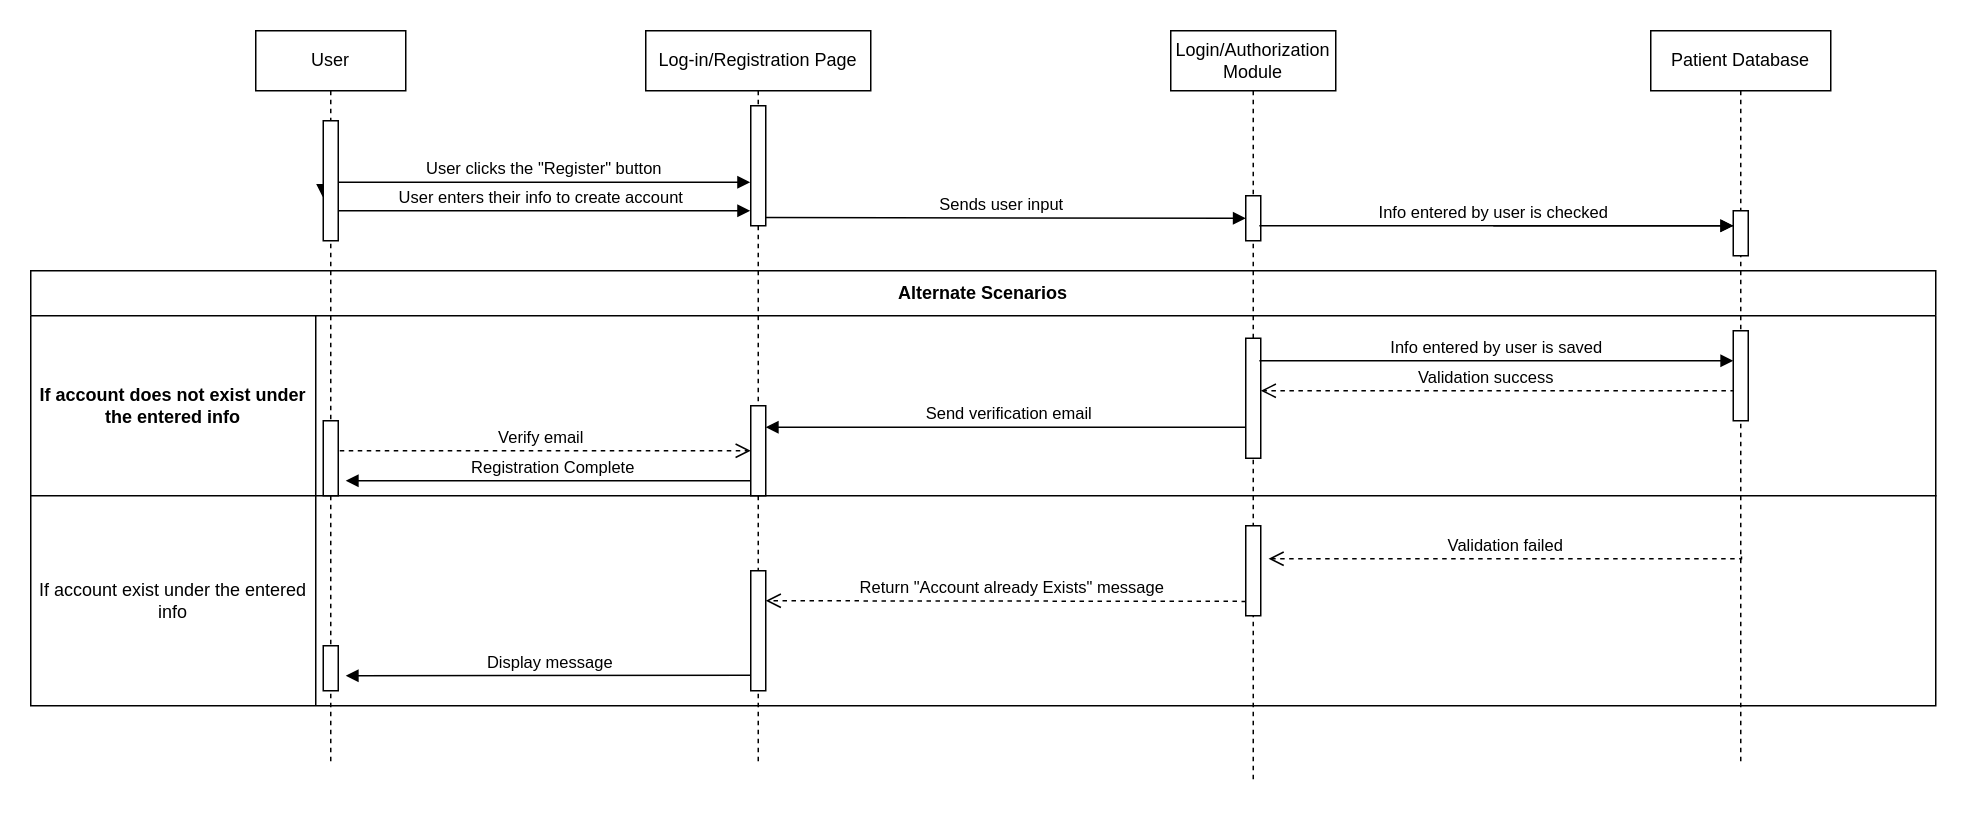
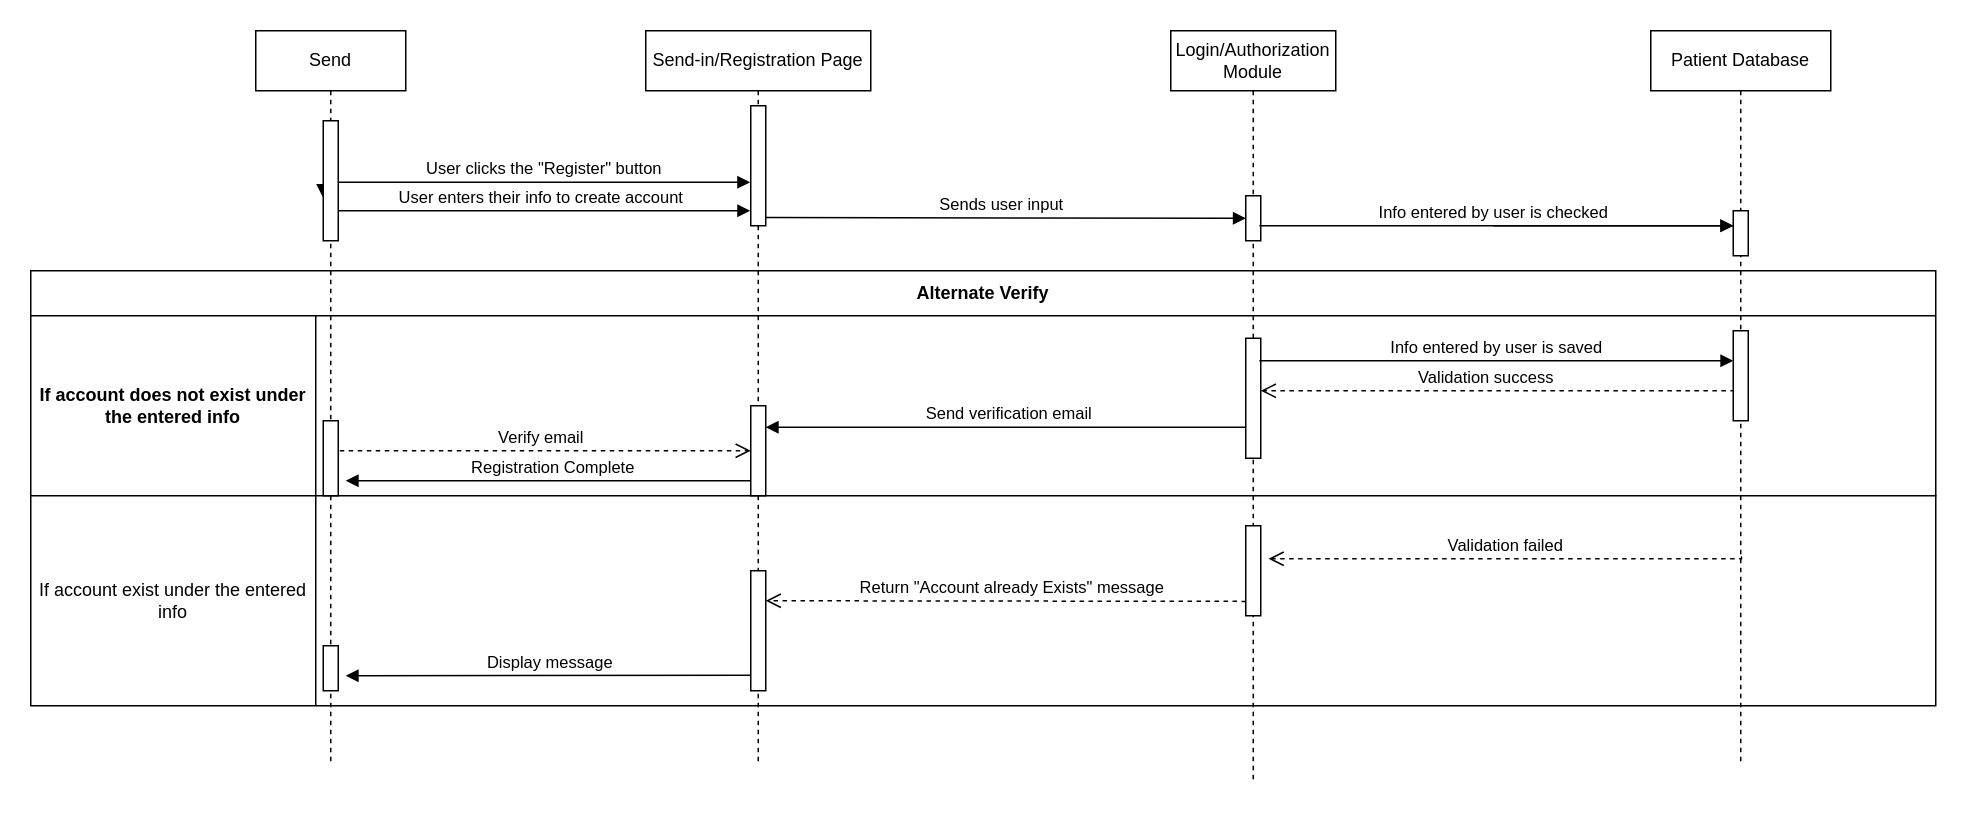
node "User": label "User" -> "Send"
node "Log-in/Registration Page": label "Log-in/Registration Page" -> "Send-in/Registration Page"
node "Alternate Scenarios": label "Alternate Scenarios" -> "Alternate Verify"
